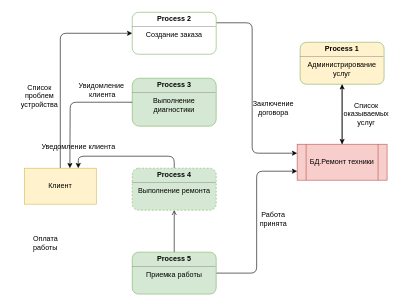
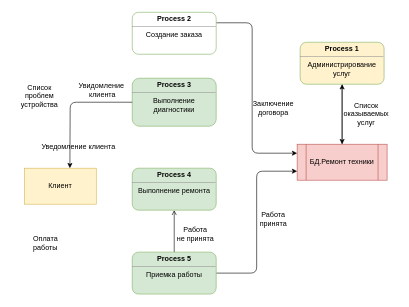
edge "Клиент" -> "Process 2 Создание заказа": removed
edge "Process 4 Выполнение ремонта" -> "Клиент": removed
node "Process 4 Выполнение ремонта": style dashed -> solid
node "Работа не принята": added
